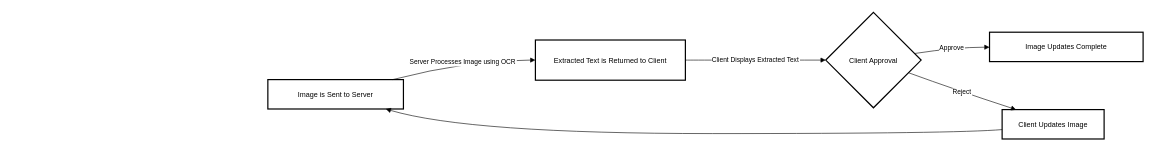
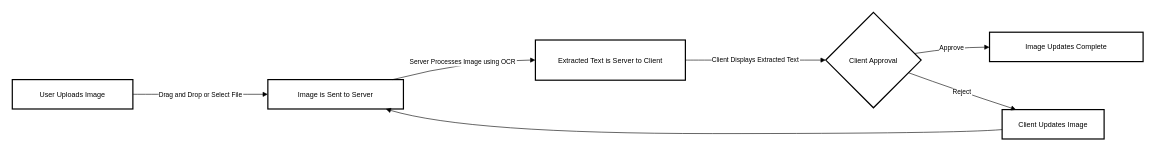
node "Extracted Text is Returned to Client": label "Extracted Text is Returned to Client" -> "Extracted Text is Server to Client"
node "User Uploads Image": added
edge "User Uploads Image" -> "Image is Sent to Server": added, label "Drag and Drop or Select File"
